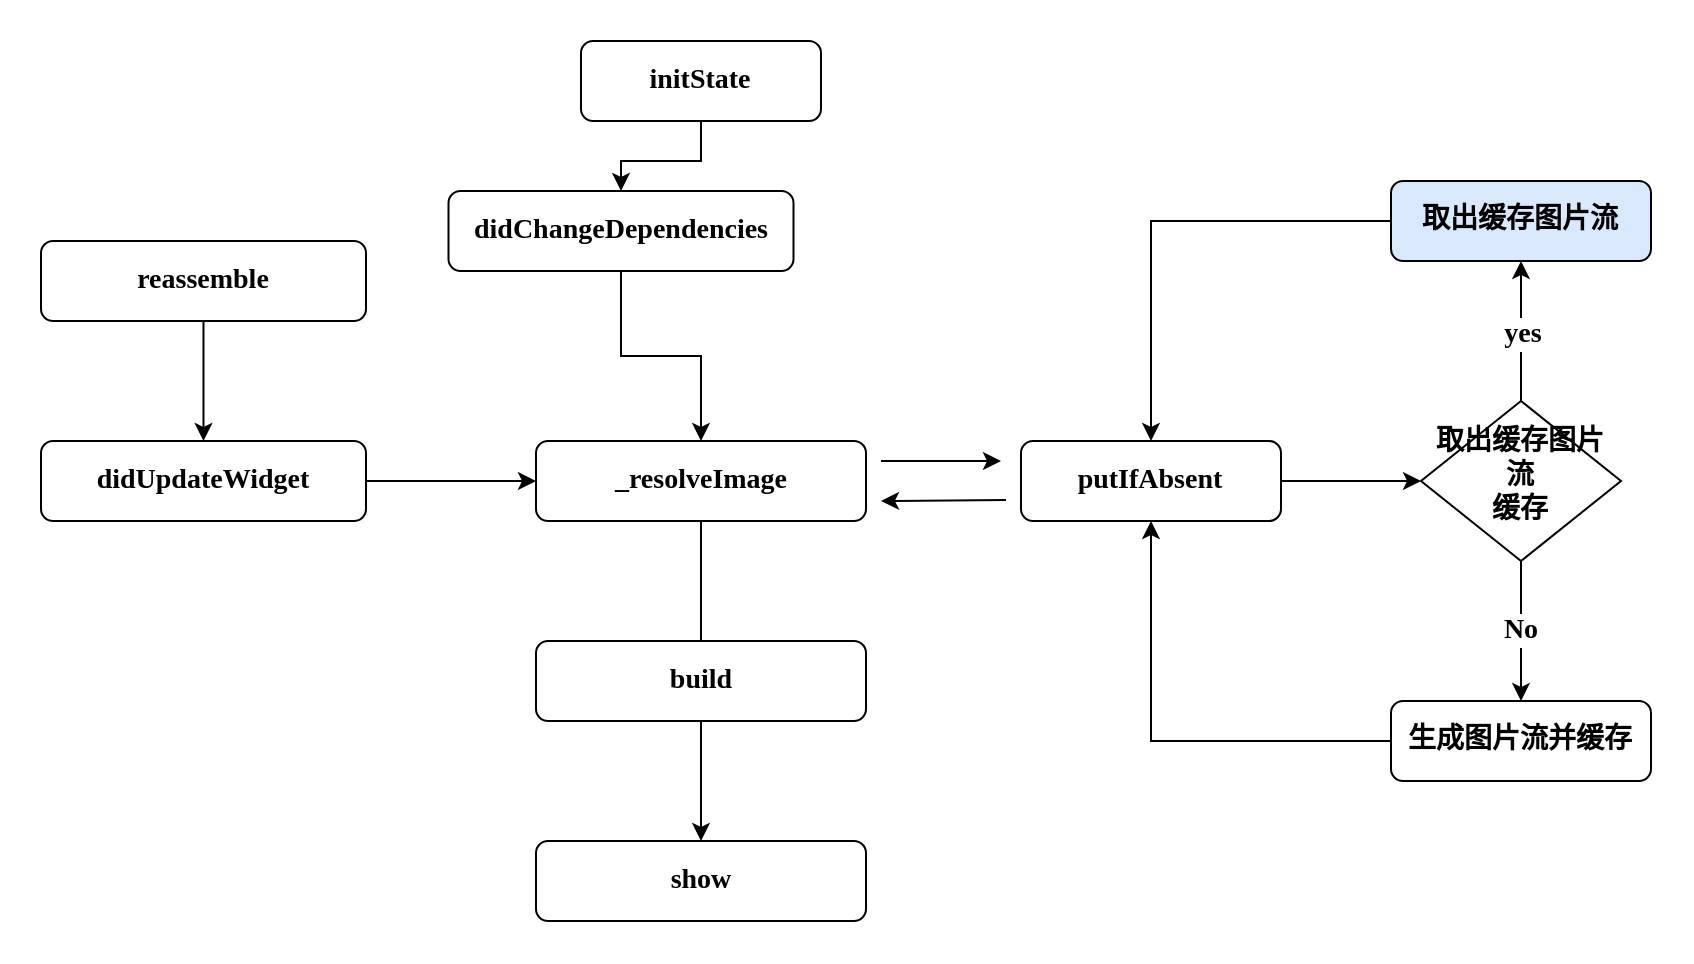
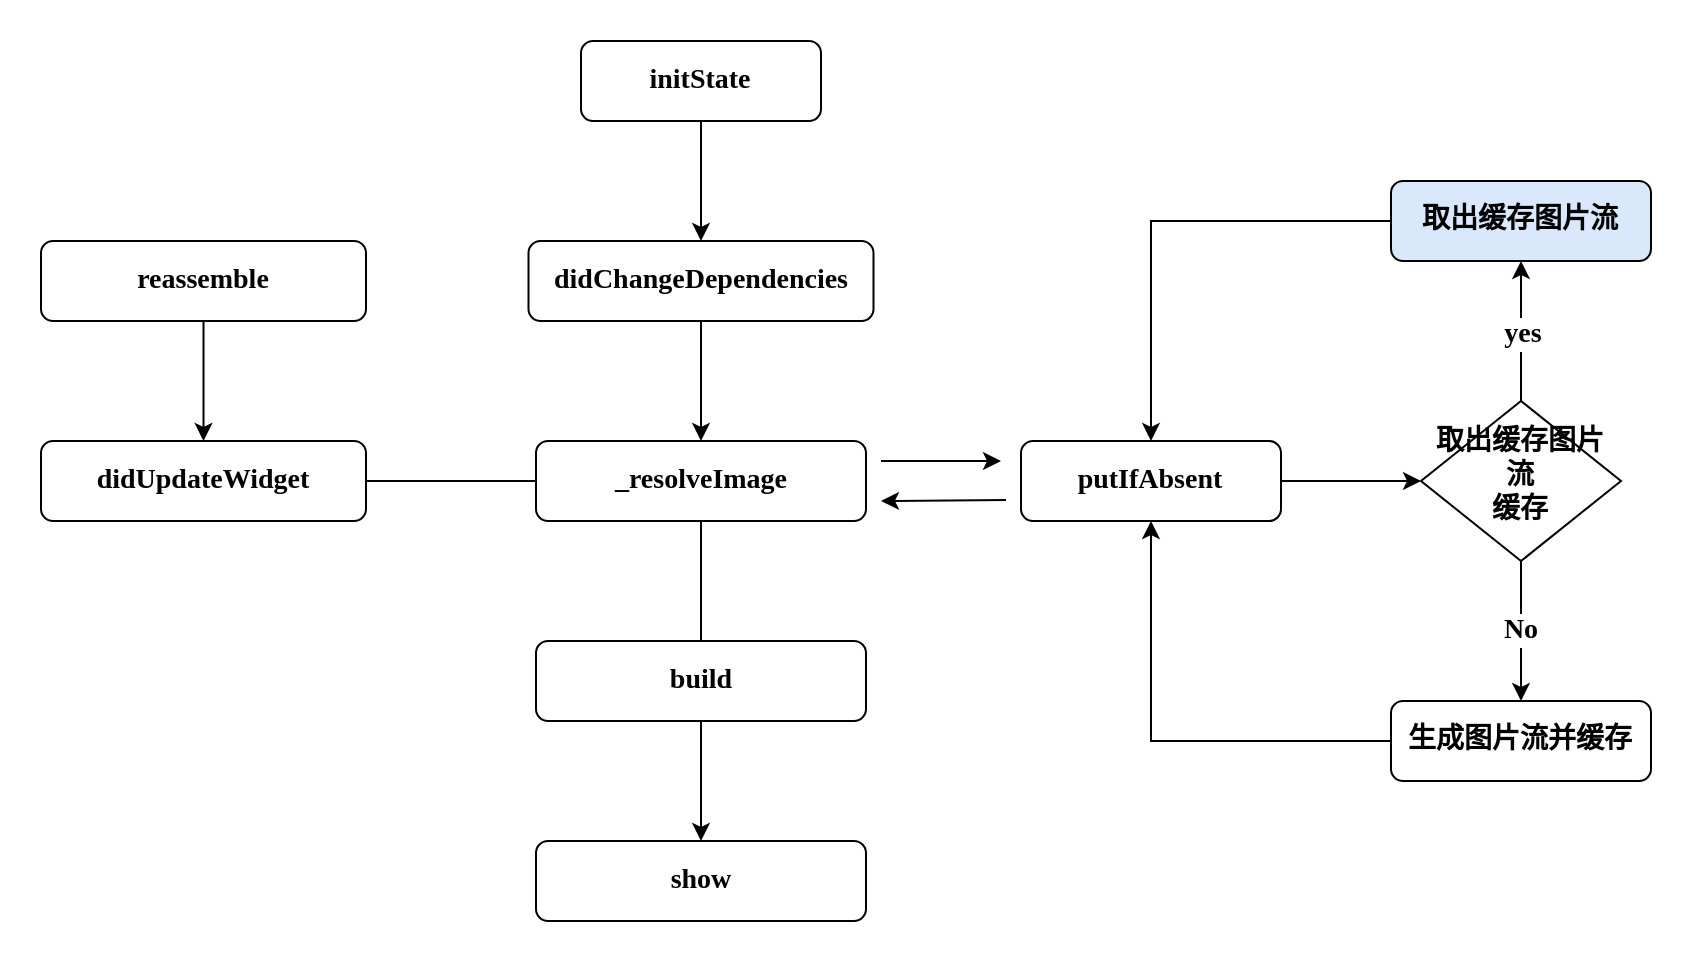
node "didChangeDependencies": moved (621, 231) -> (701, 281)
edge "didUpdateWidget" -> "_resolveImage": arrowhead classic -> none
